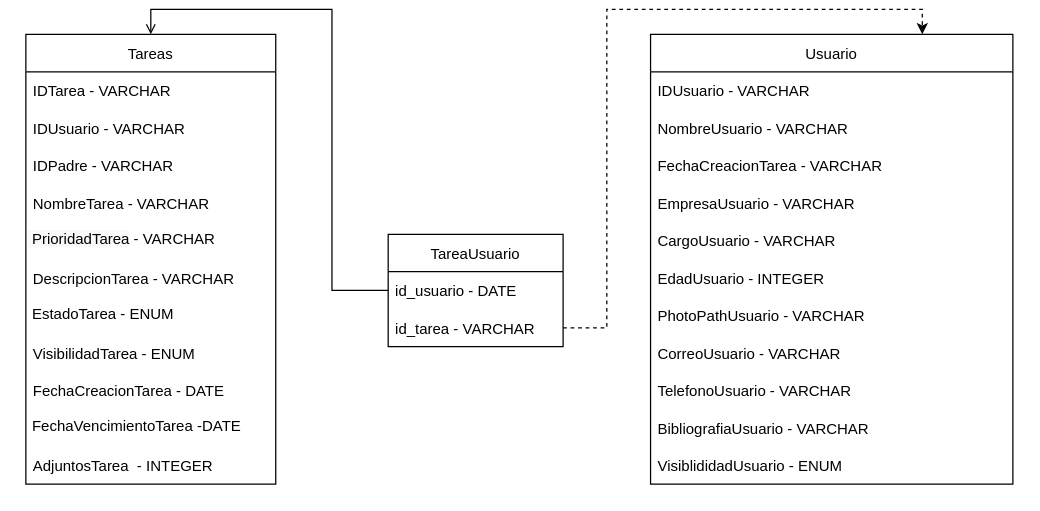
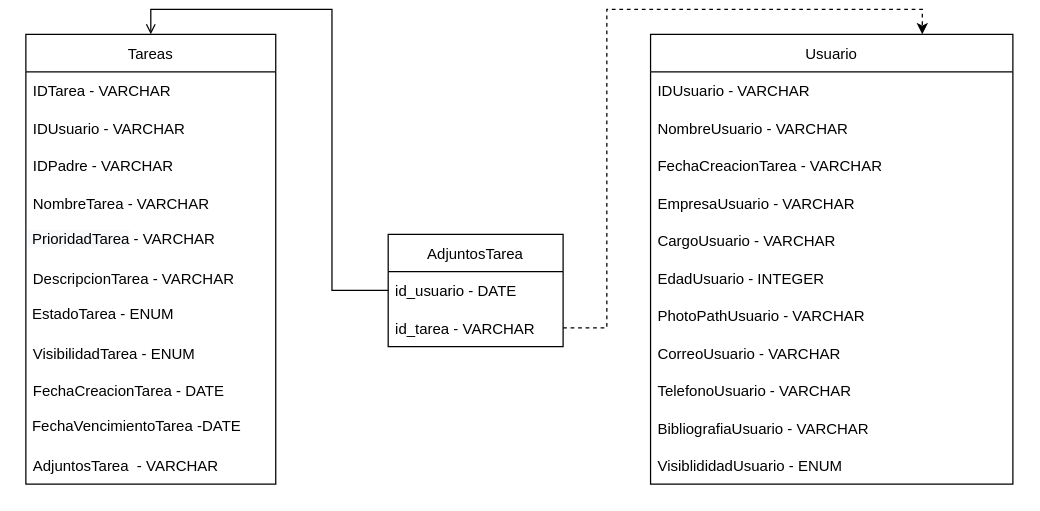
node "TareaUsuario": label "TareaUsuario" -> "AdjuntosTarea"
node "AdjuntosTarea - INTEGER": label "AdjuntosTarea - INTEGER" -> "AdjuntosTarea - VARCHAR"
